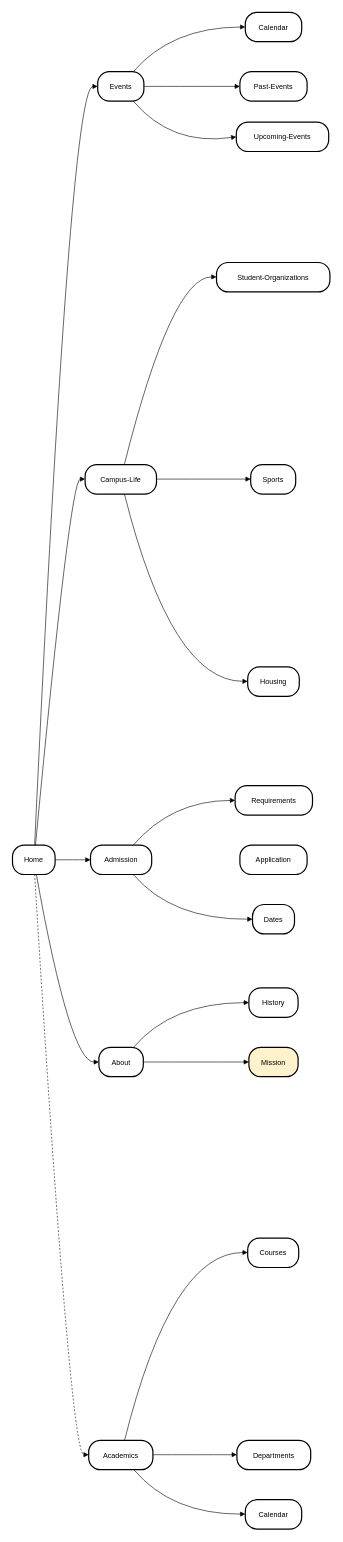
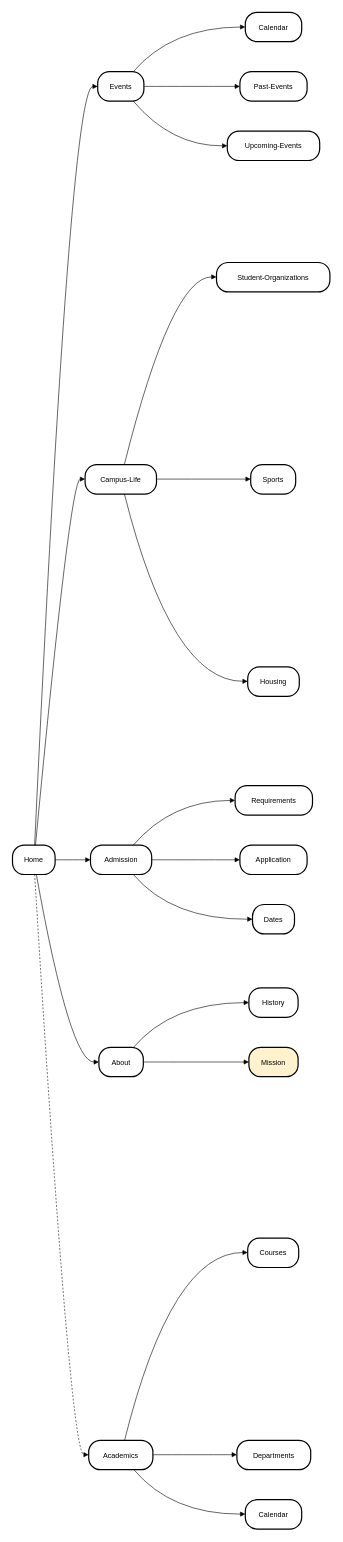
node "Upcoming-Events": moved (282, 137) -> (273, 146)
edge "Admission" -> "Application": added
